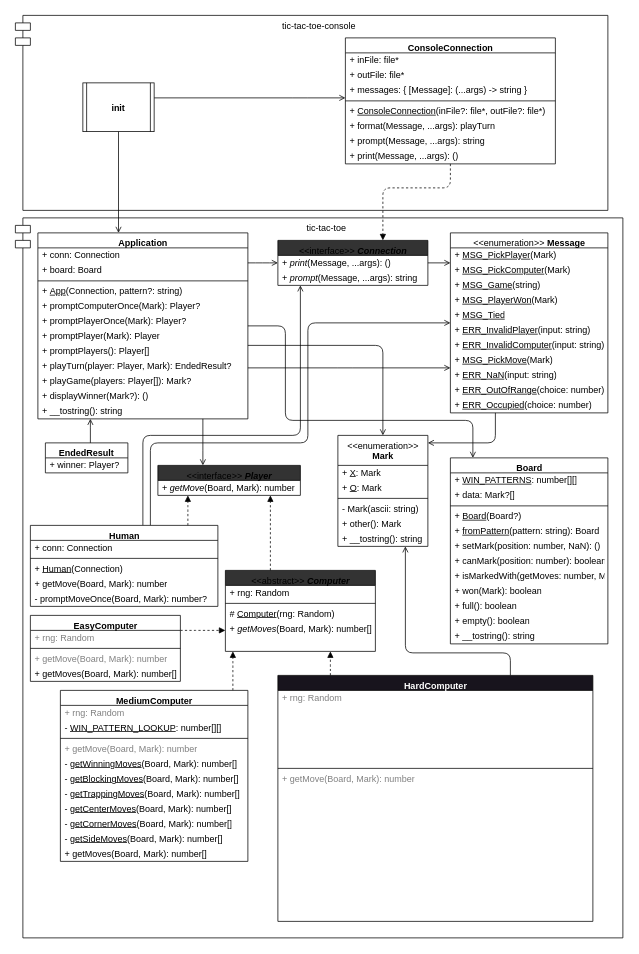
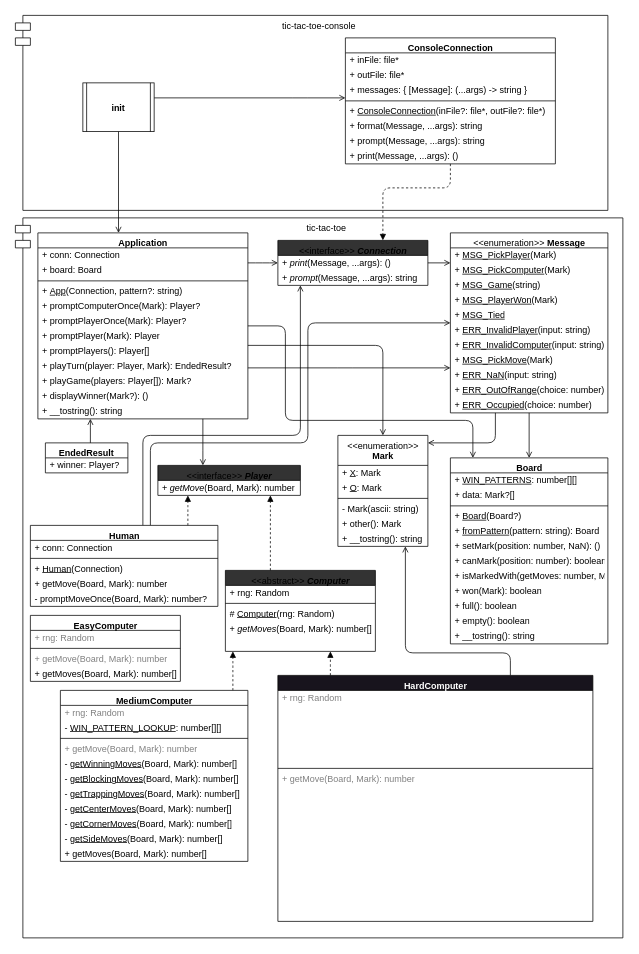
node "+ format(Message, ...args): playTurn": label "+ format(Message, ...args): playTurn" -> "+ format(Message, ...args): string"
edge "<<enumeration>> Message" -> "Board": added
edge "EasyComputer" -> "<<abstract>> Computer": removed
